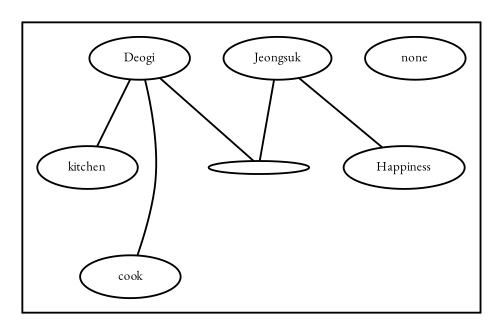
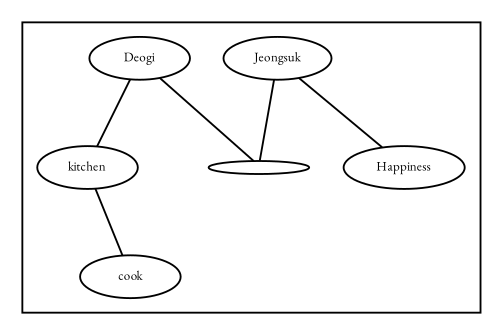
node "none": removed
edge "Deogi" -- "cook": now "kitchen" -- "cook"
